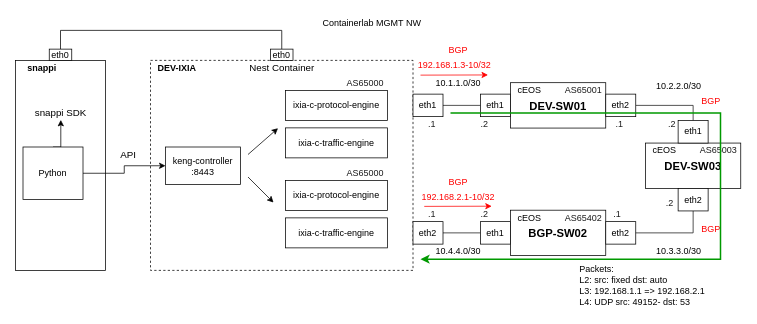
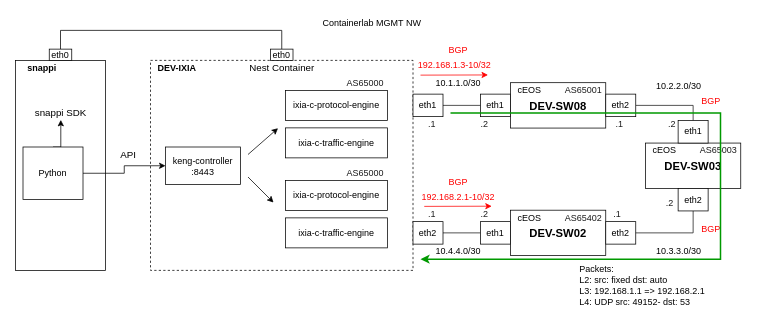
node "DEV-SW01": label "DEV-SW01" -> "DEV-SW08"
node "BGP-SW02": label "BGP-SW02" -> "DEV-SW02"
